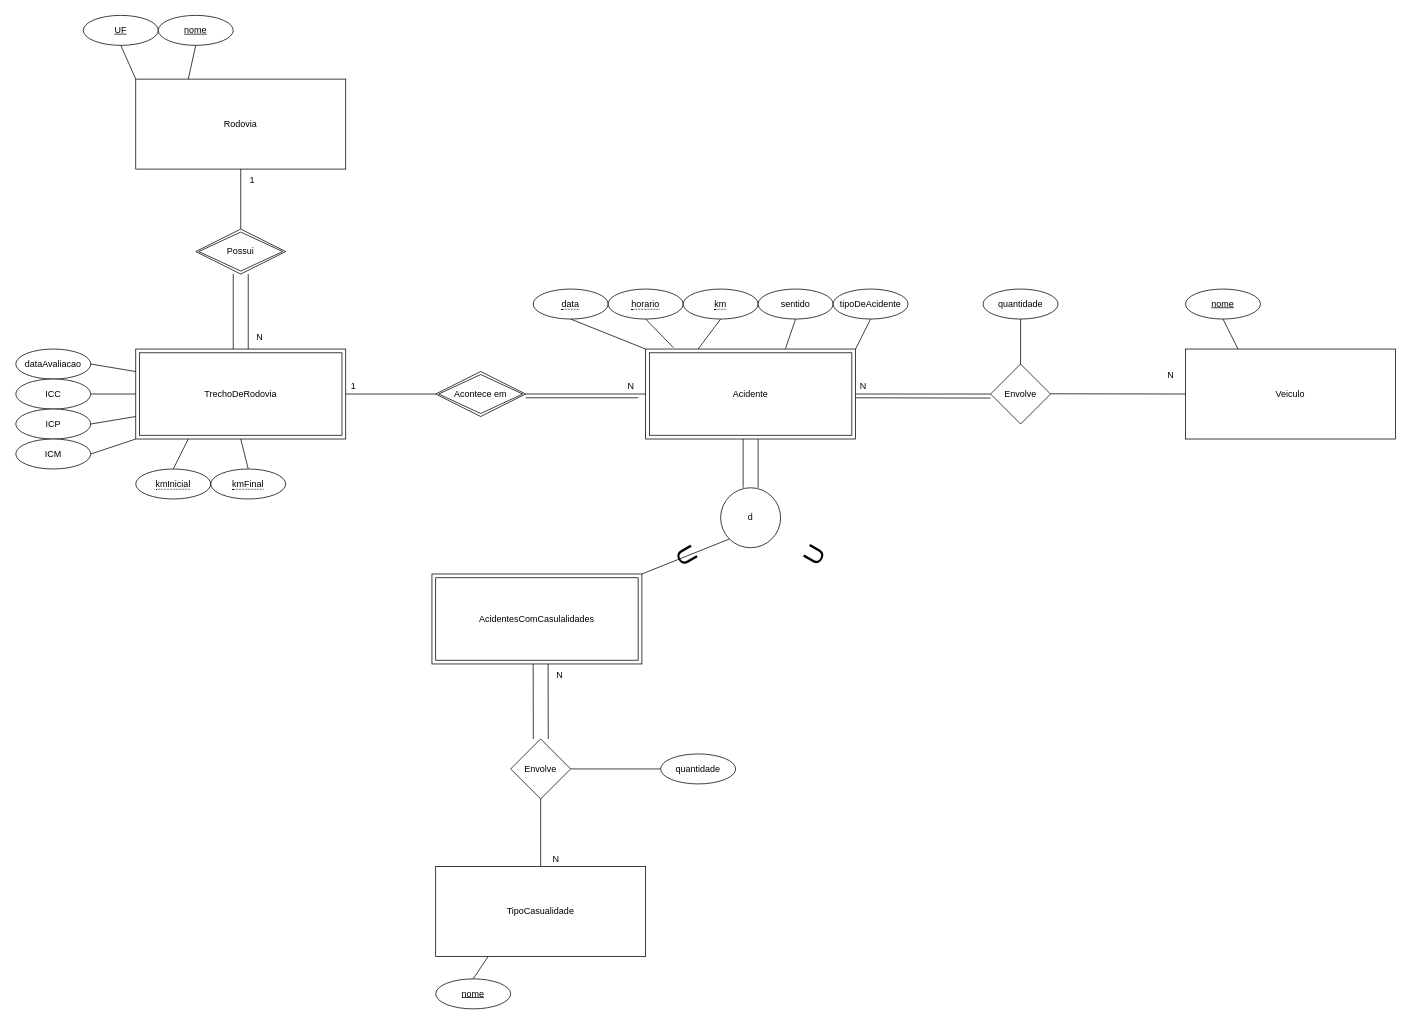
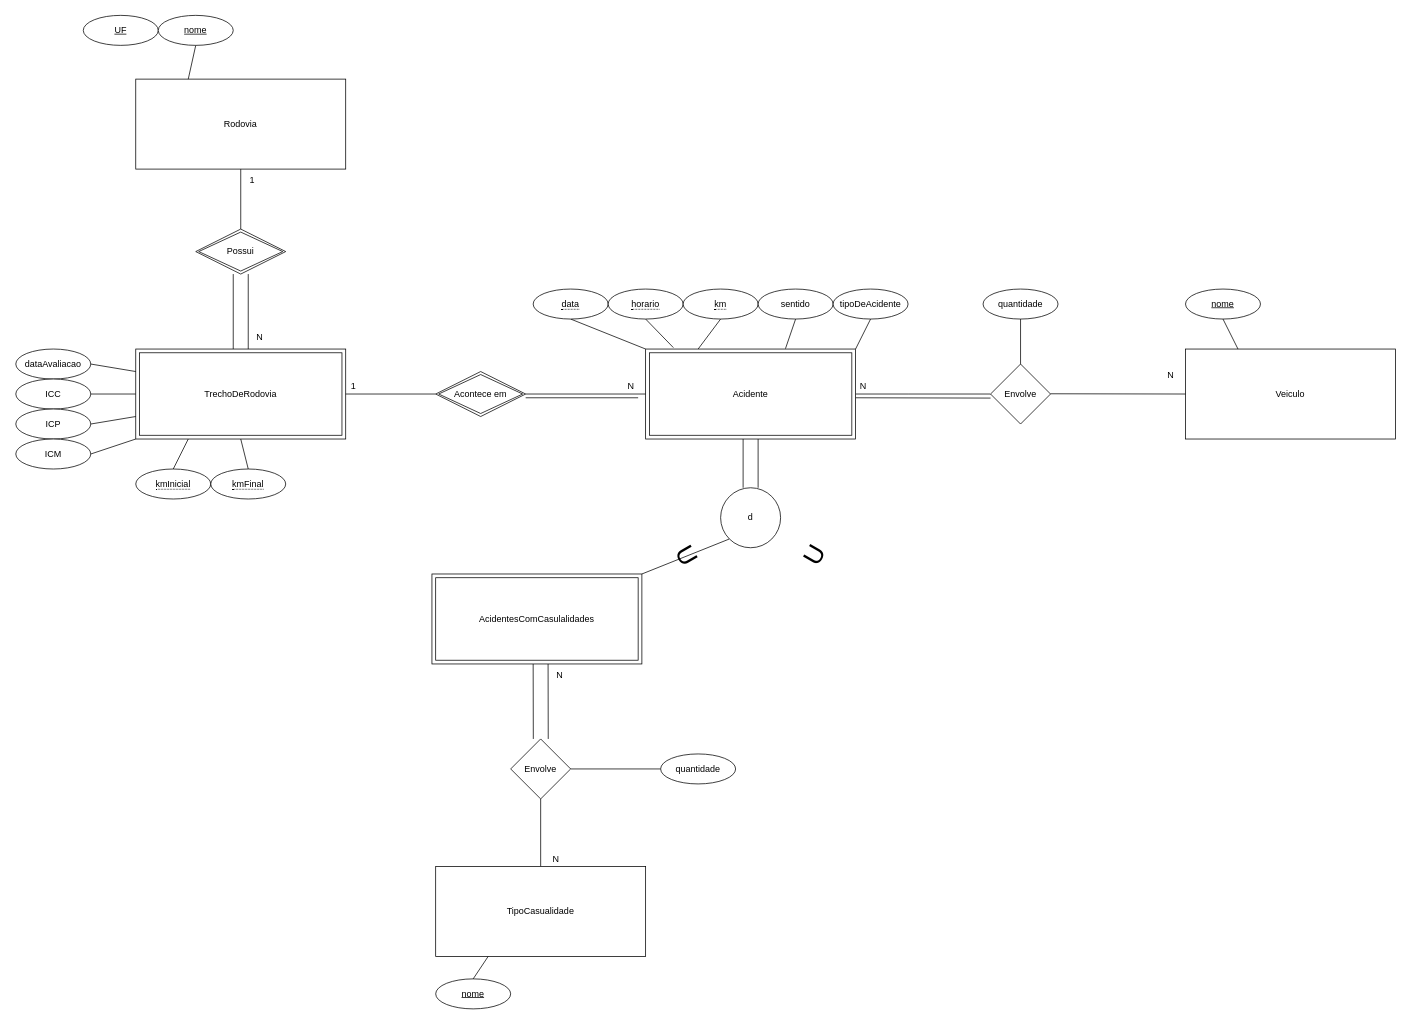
edge "UF" -- "Rodovia": removed
